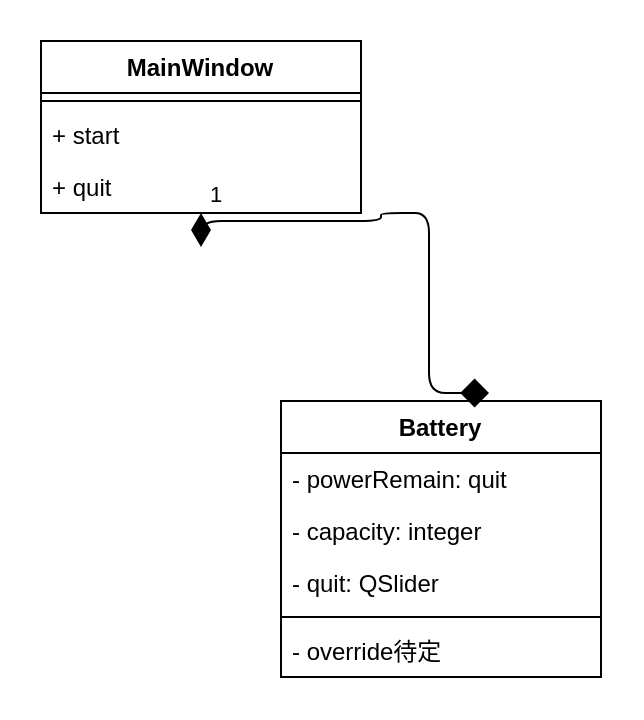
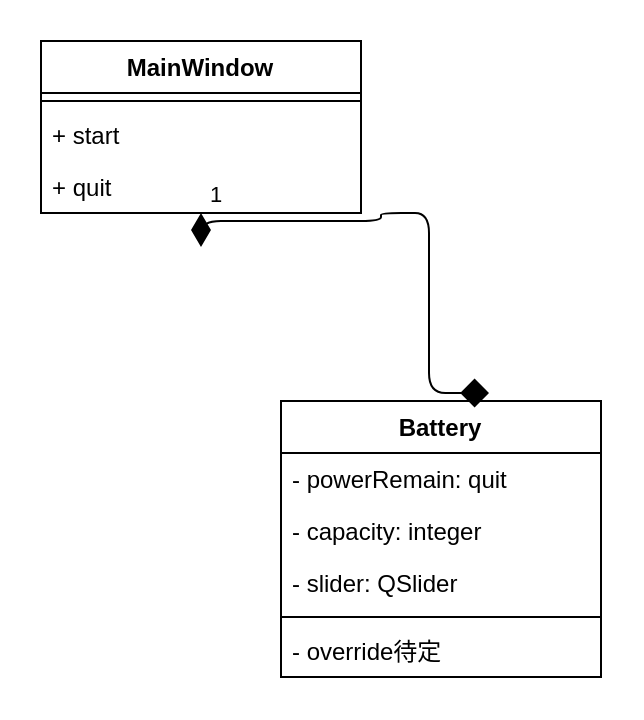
node "- quit: QSlider": label "- quit: QSlider" -> "- slider: QSlider"
